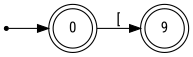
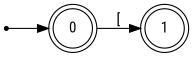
node "9": label "9" -> "1"
